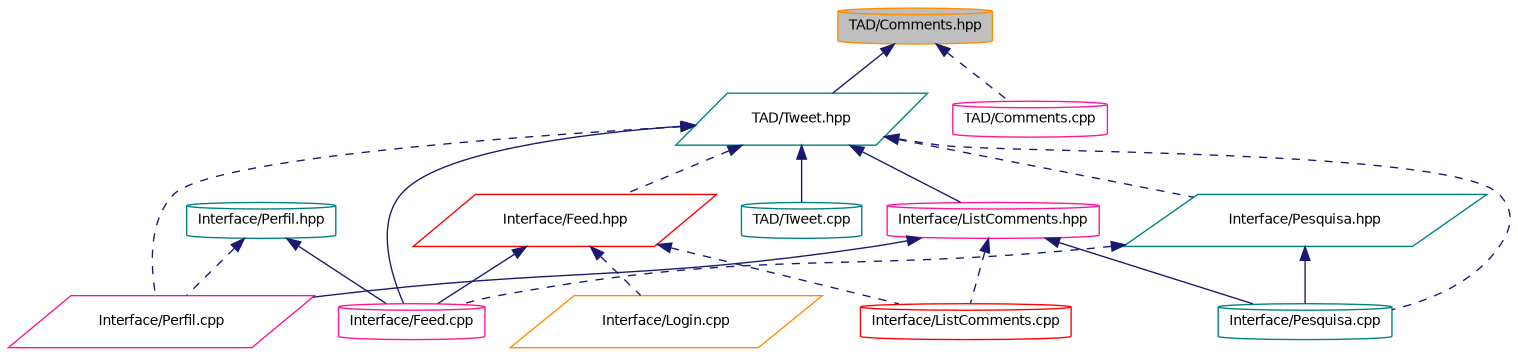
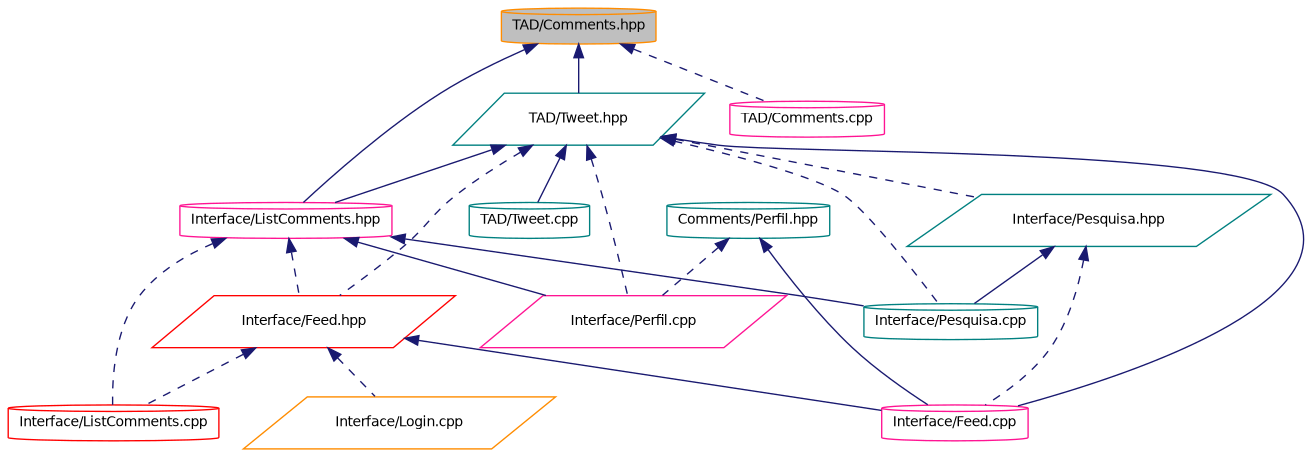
edge "Interface/ListComments.hpp" -> "TAD/Comments.hpp": added
node "Interface/Perfil.hpp": label "Interface/Perfil.hpp" -> "Comments/Perfil.hpp"
edge "Interface/Feed.hpp" -> "Interface/ListComments.hpp": added
